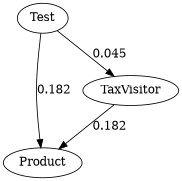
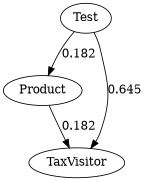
edge "Test" -> "TaxVisitor": label "0.045 " -> "0.645 "
edge "TaxVisitor" -> "Product": reversed
